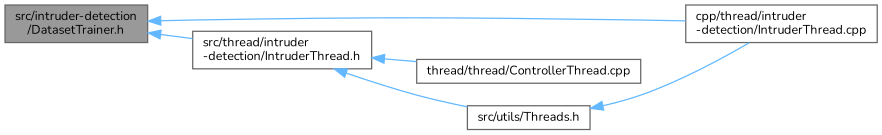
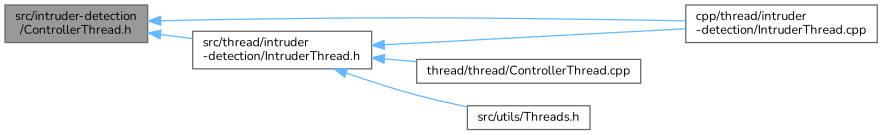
node "src/intruder-detection /DatasetTrainer.h": label "src/intruder-detection /DatasetTrainer.h" -> "src/intruder-detection /ControllerThread.h"
edge "cpp/thread/intruder -detection/IntruderThread.cpp" -> "src/utils/Threads.h": now "cpp/thread/intruder -detection/IntruderThread.cpp" -> "src/thread/intruder -detection/IntruderThread.h"
